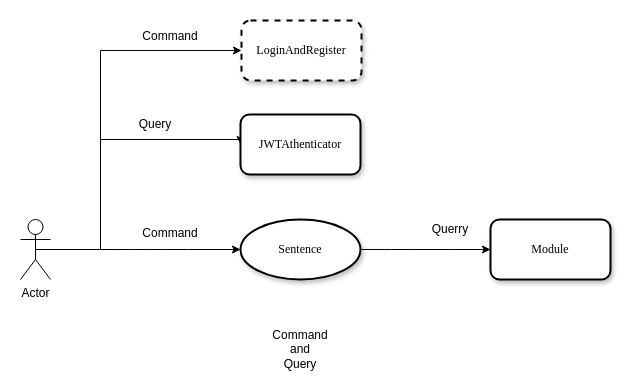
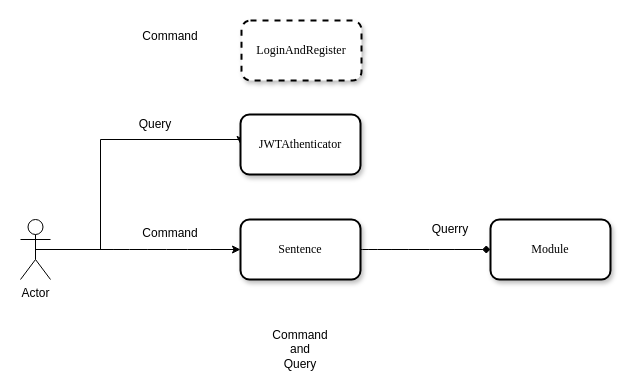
edge "Actor" -> "LoginAndRegister": removed
node "Sentence": shape ellipse -> rounded rectangle
edge "Sentence" -> "Module": arrowhead classic -> diamond
